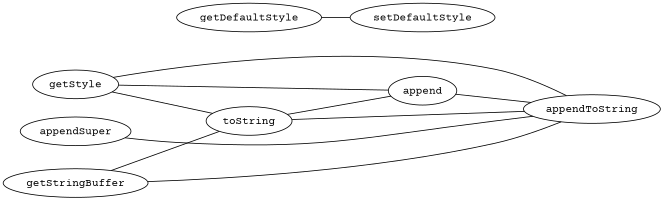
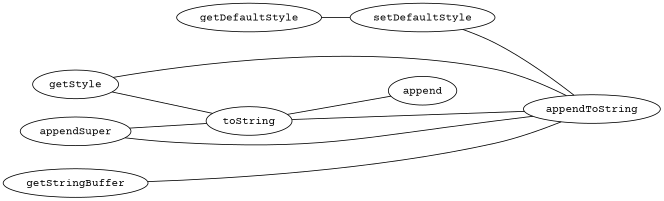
edge "getStyle" -- "append": removed
edge "append" -- "appendToString": now "setDefaultStyle" -- "appendToString"
edge "toString" -- "getStringBuffer": now "toString" -- "appendSuper"
